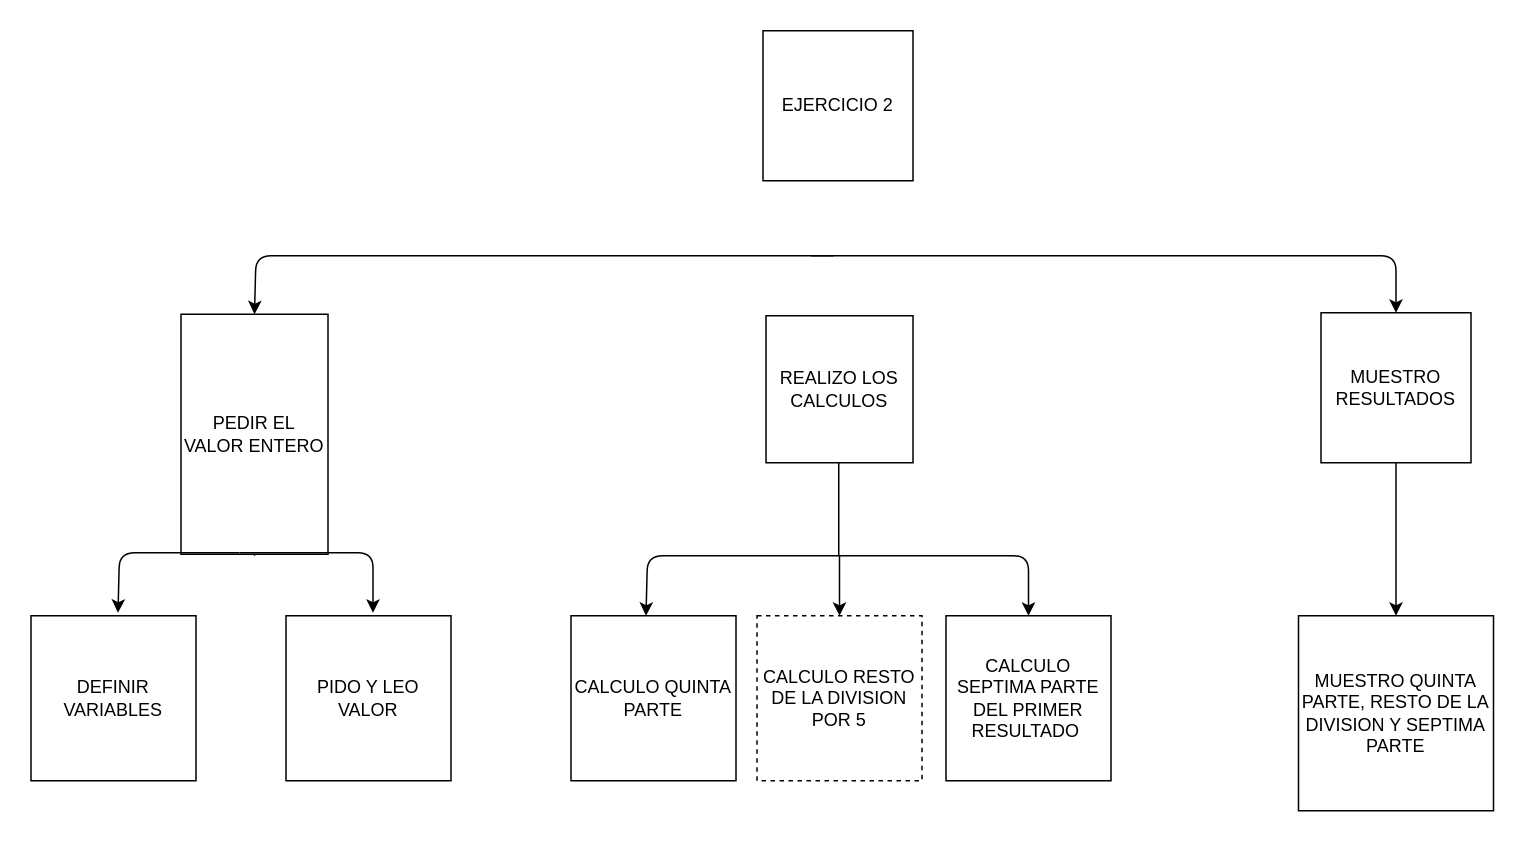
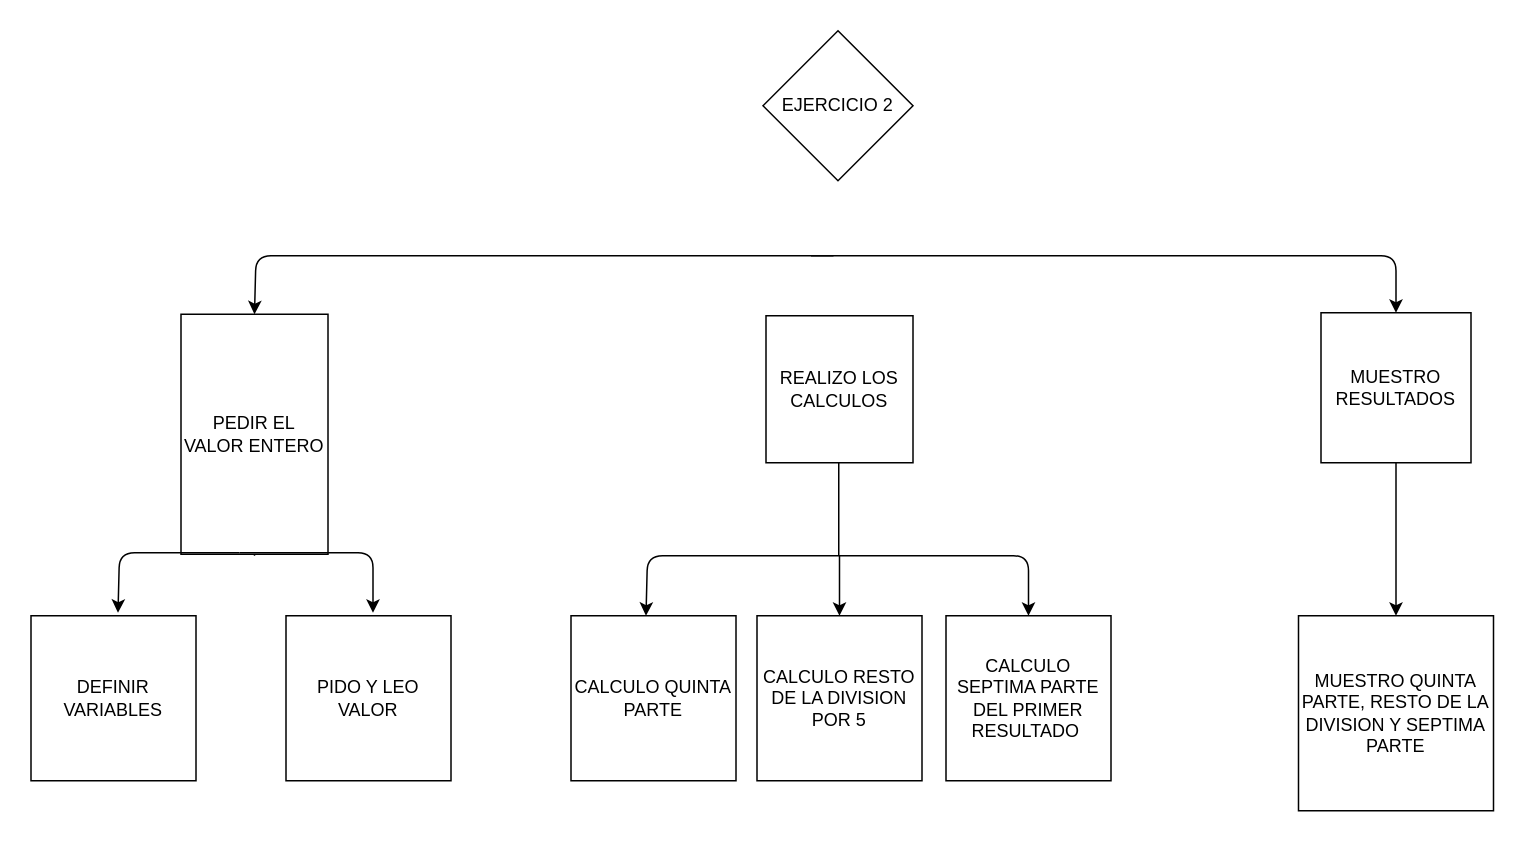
node "EJERCICIO 2": shape rectangle -> diamond
node "CALCULO RESTO DE LA DIVISION POR 5": style dashed -> solid
